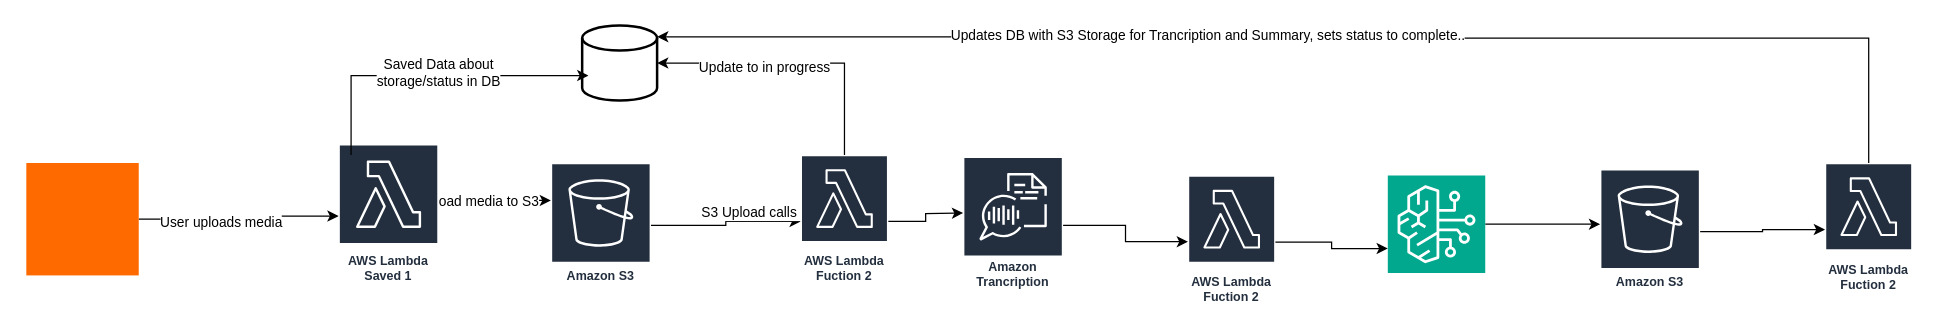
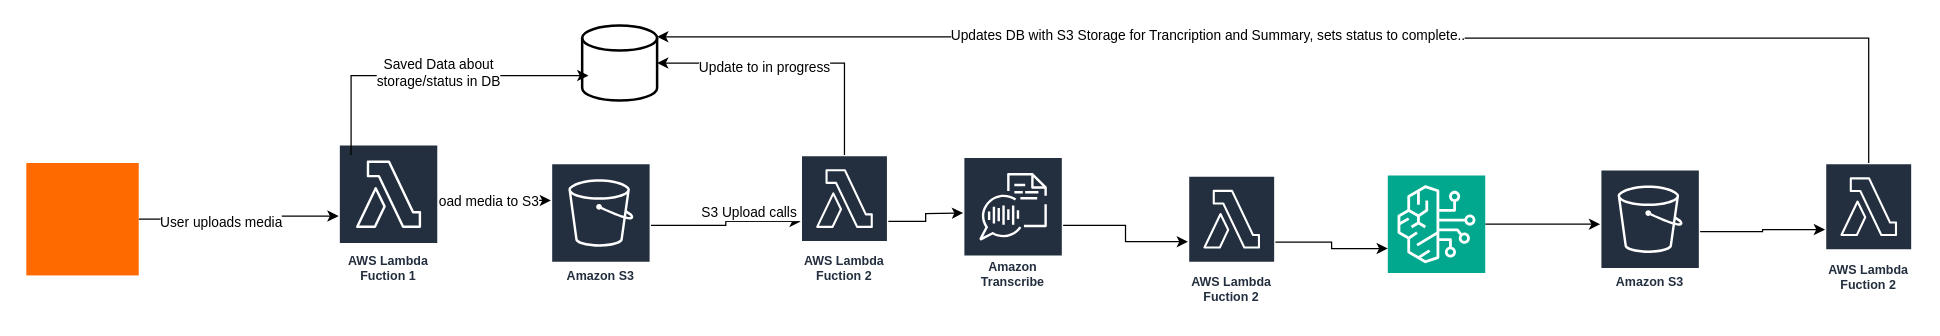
node "AWS Lambda Saved 1": label "AWS Lambda Saved 1" -> "AWS Lambda Fuction 1"
node "Amazon Trancription": label "Amazon Trancription" -> "Amazon Transcribe"
